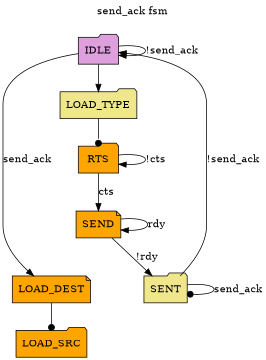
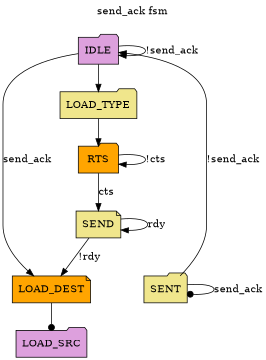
edge "LOAD_TYPE" -> "RTS": arrowhead dot -> normal
node "SEND": fillcolor orange -> khaki
edge "SEND" -> "SENT": now "SEND" -> "LOAD_DEST"
node "LOAD_SRC": fillcolor orange -> plum
